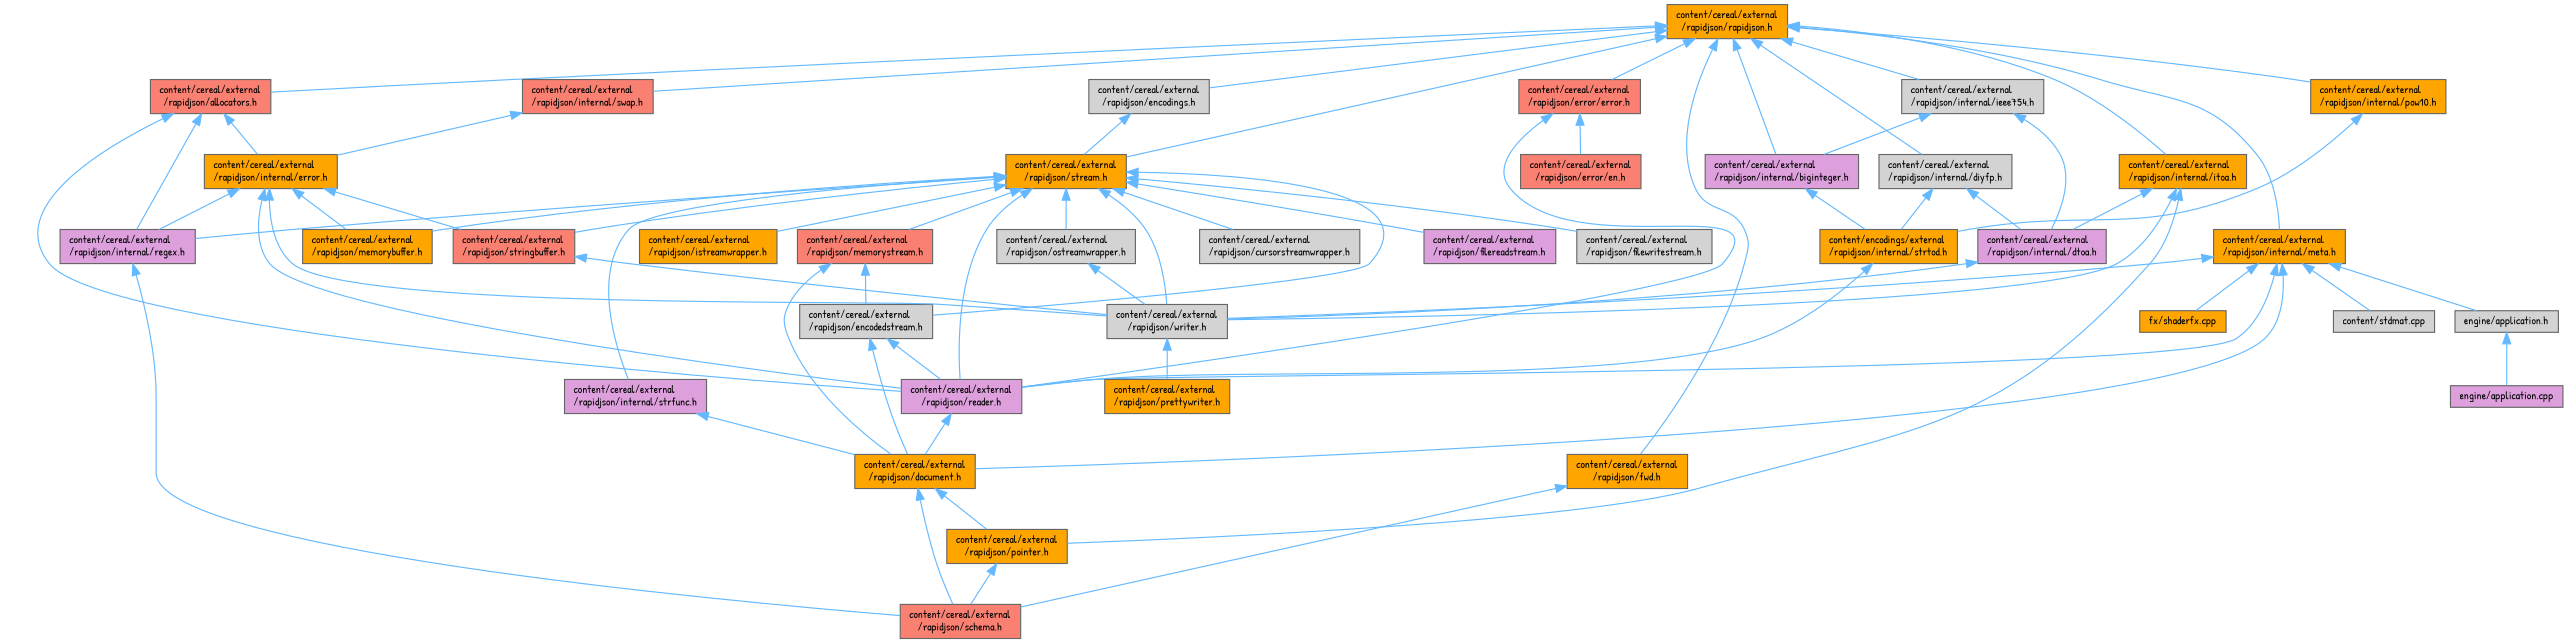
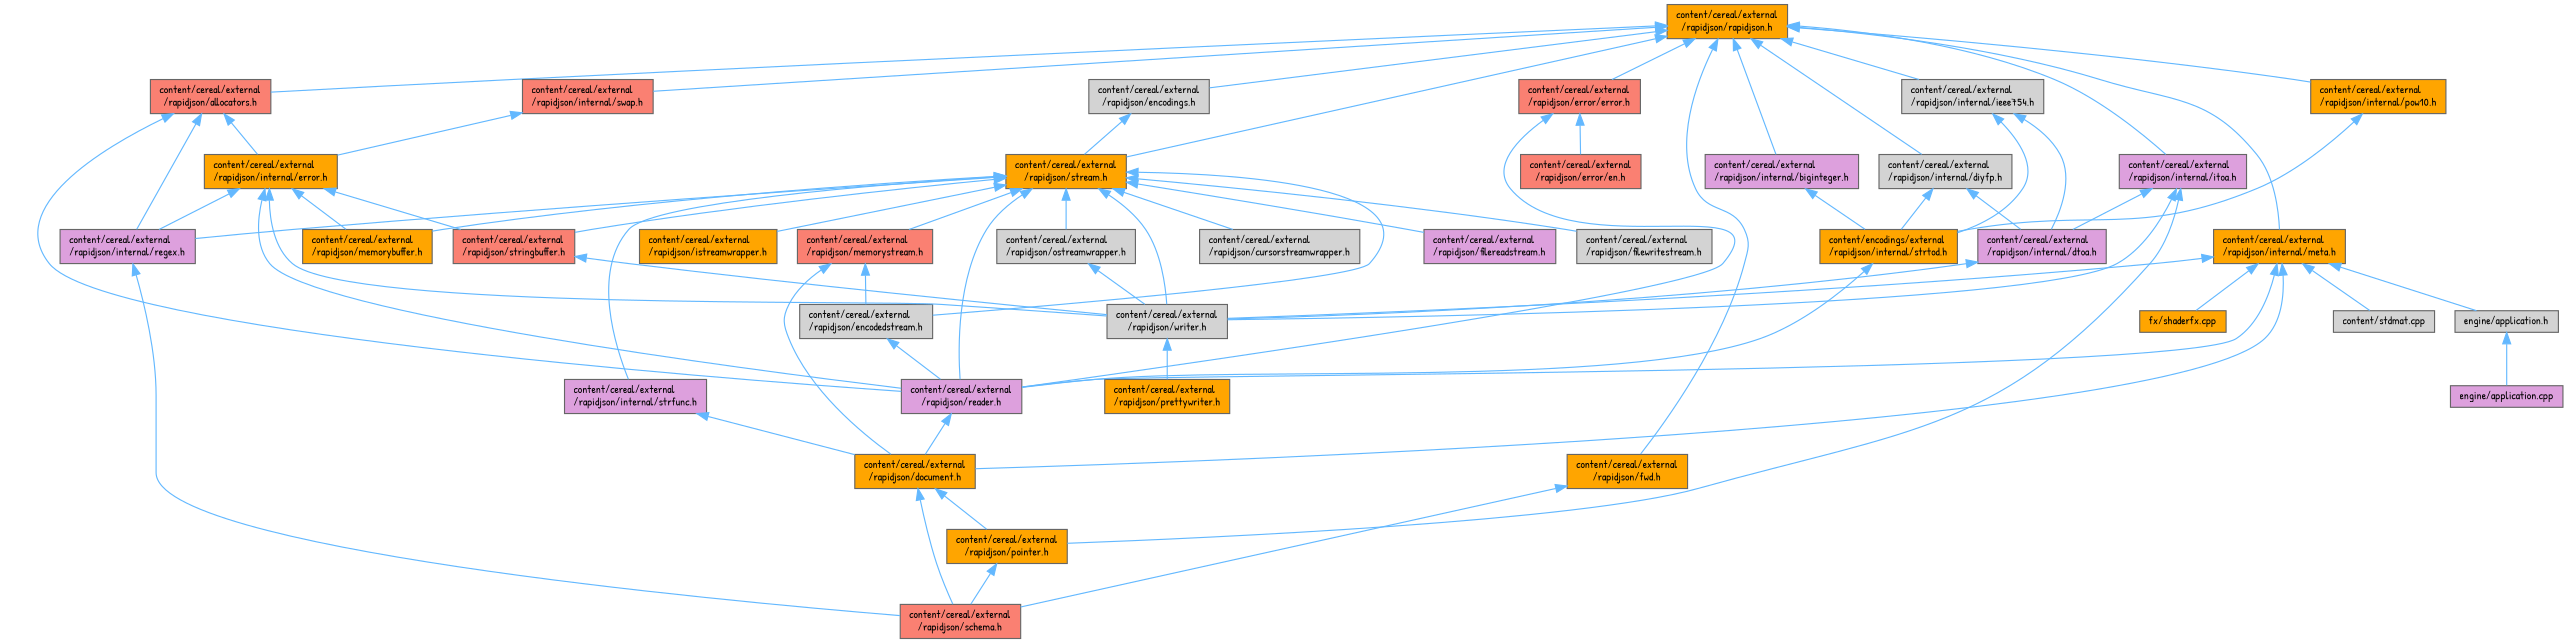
edge "content/cereal/external /rapidjson/internal/biginteger.h" -> "content/cereal/external /rapidjson/internal/ieee754.h": now "content/encodings/external /rapidjson/internal/strtod.h" -> "content/cereal/external /rapidjson/internal/ieee754.h"
node "content/cereal/external /rapidjson/internal/itoa.h": fillcolor orange -> plum
edge "content/cereal/external /rapidjson/document.h" -> "content/cereal/external /rapidjson/encodedstream.h": removed
